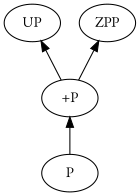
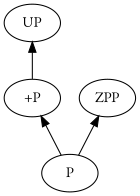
edge "+P" -> "ZPP": now "P" -> "ZPP"
